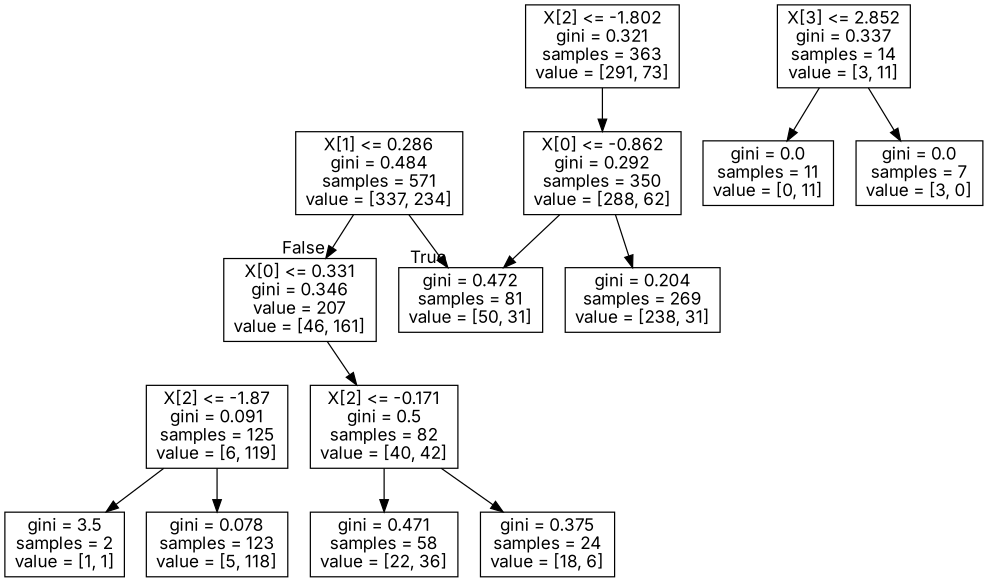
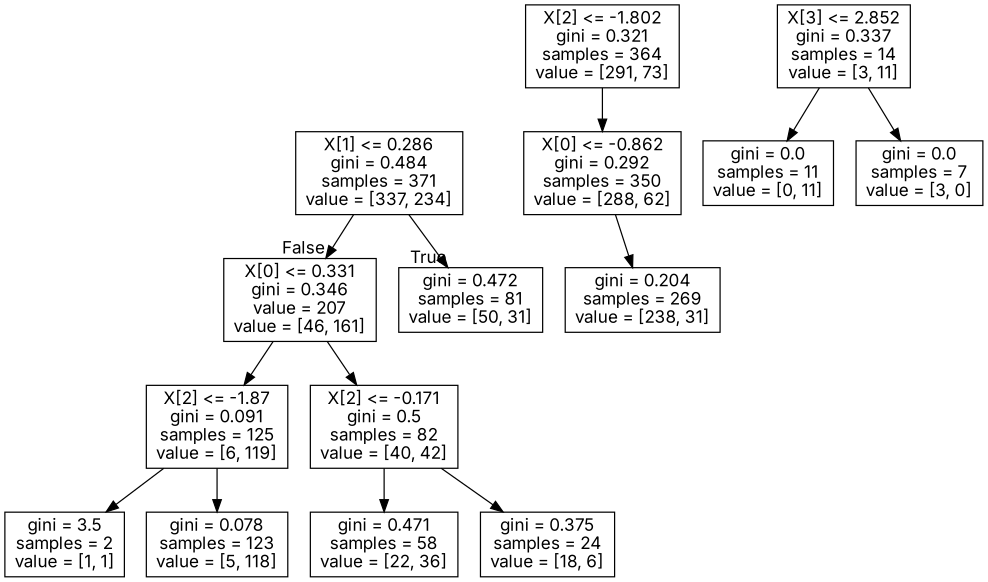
node "X[2] <= -1.802 gini = 0.321 samples = 363 value = [291, 73]": label "X[2] <= -1.802 gini = 0.321 samples = 363 value = [291, 73]" -> "X[2] <= -1.802 gini = 0.321 samples = 364 value = [291, 73]"
node "X[1] <= 0.286 gini = 0.484 samples = 571 value = [337, 234]": label "X[1] <= 0.286 gini = 0.484 samples = 571 value = [337, 234]" -> "X[1] <= 0.286 gini = 0.484 samples = 371 value = [337, 234]"
edge "X[0] <= -0.862 gini = 0.292 samples = 350 value = [288, 62]" -> "gini = 0.472 samples = 81 value = [50, 31]": removed
edge "X[0] <= 0.331 gini = 0.346 value = 207 value = [46, 161]" -> "X[2] <= -1.87 gini = 0.091 samples = 125 value = [6, 119]": added
